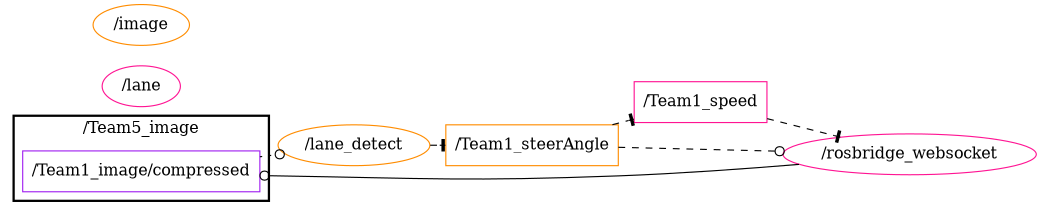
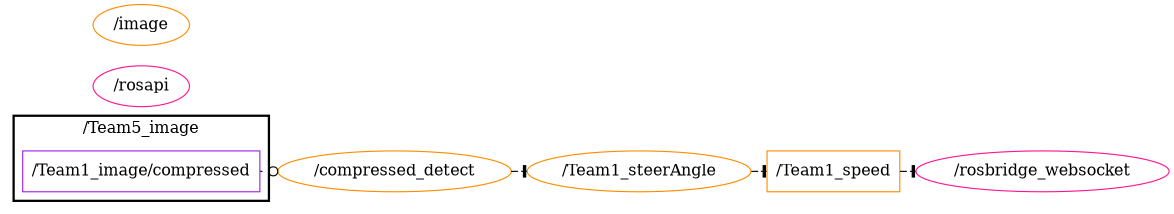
node "/lane": label "/lane" -> "/rosapi"
node "/Team1_speed": color deeppink -> darkorange
node "/lane_detect": label "/lane_detect" -> "/compressed_detect"
node "/Team1_steerAngle": shape box -> ellipse
edge "/Team1_steerAngle" -> "/rosbridge_websocket": removed
edge "/rosbridge_websocket" -> "/Team1_image/compressed": removed
